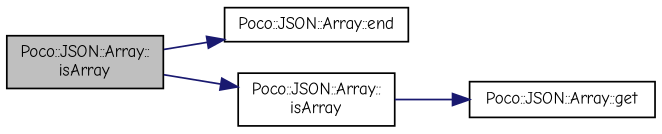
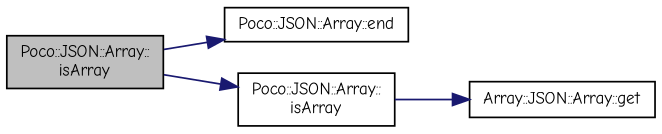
node "Poco::JSON::Array::get": label "Poco::JSON::Array::get" -> "Array::JSON::Array::get"
